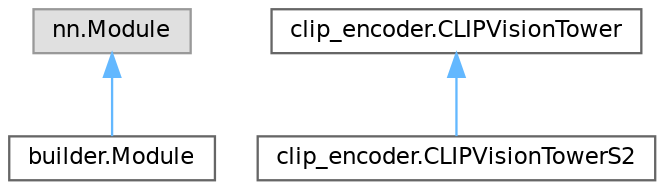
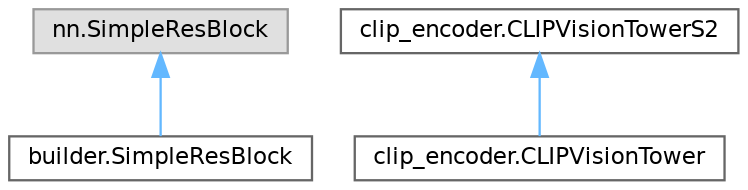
node "nn.Module": label "nn.Module" -> "nn.SimpleResBlock"
edge "clip_encoder.CLIPVisionTowerS2" -> "clip_encoder.CLIPVisionTower": reversed
node "builder.Module": label "builder.Module" -> "builder.SimpleResBlock"
